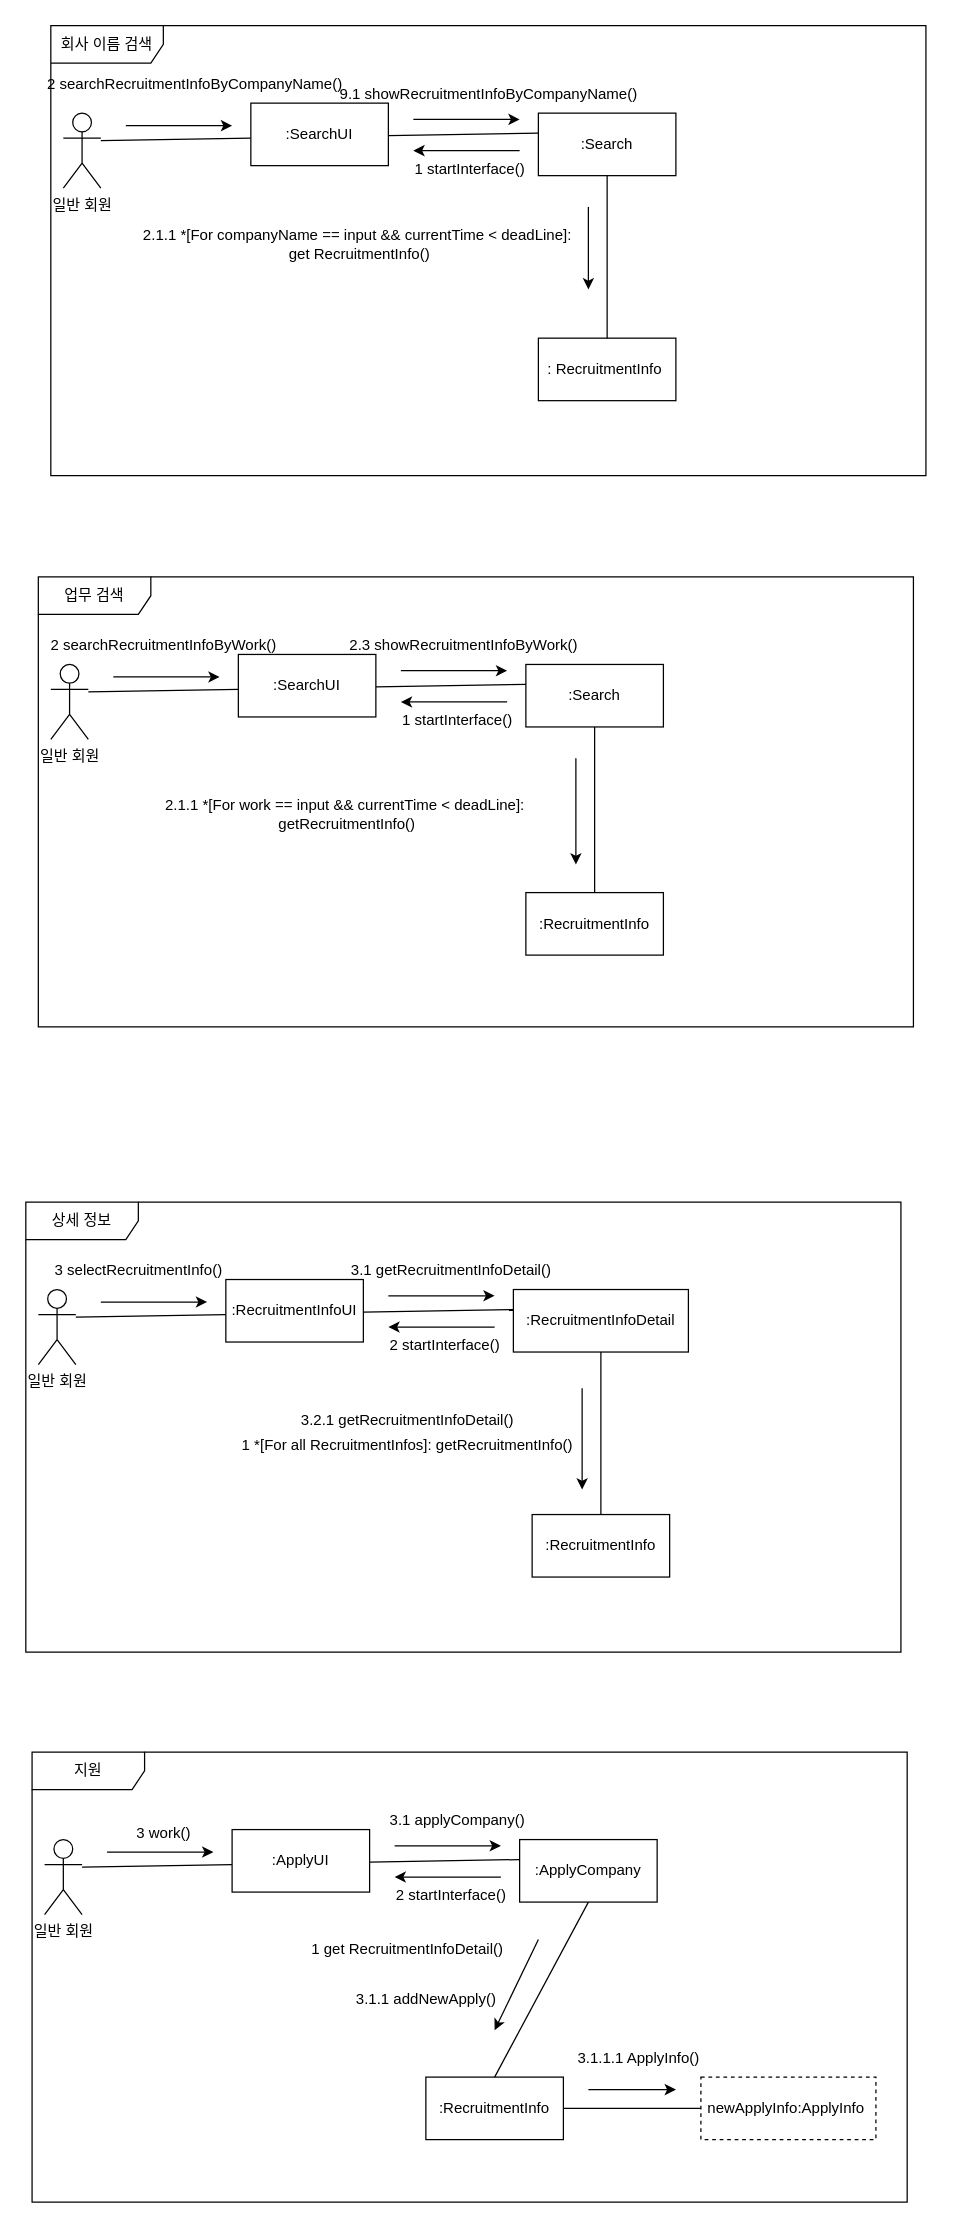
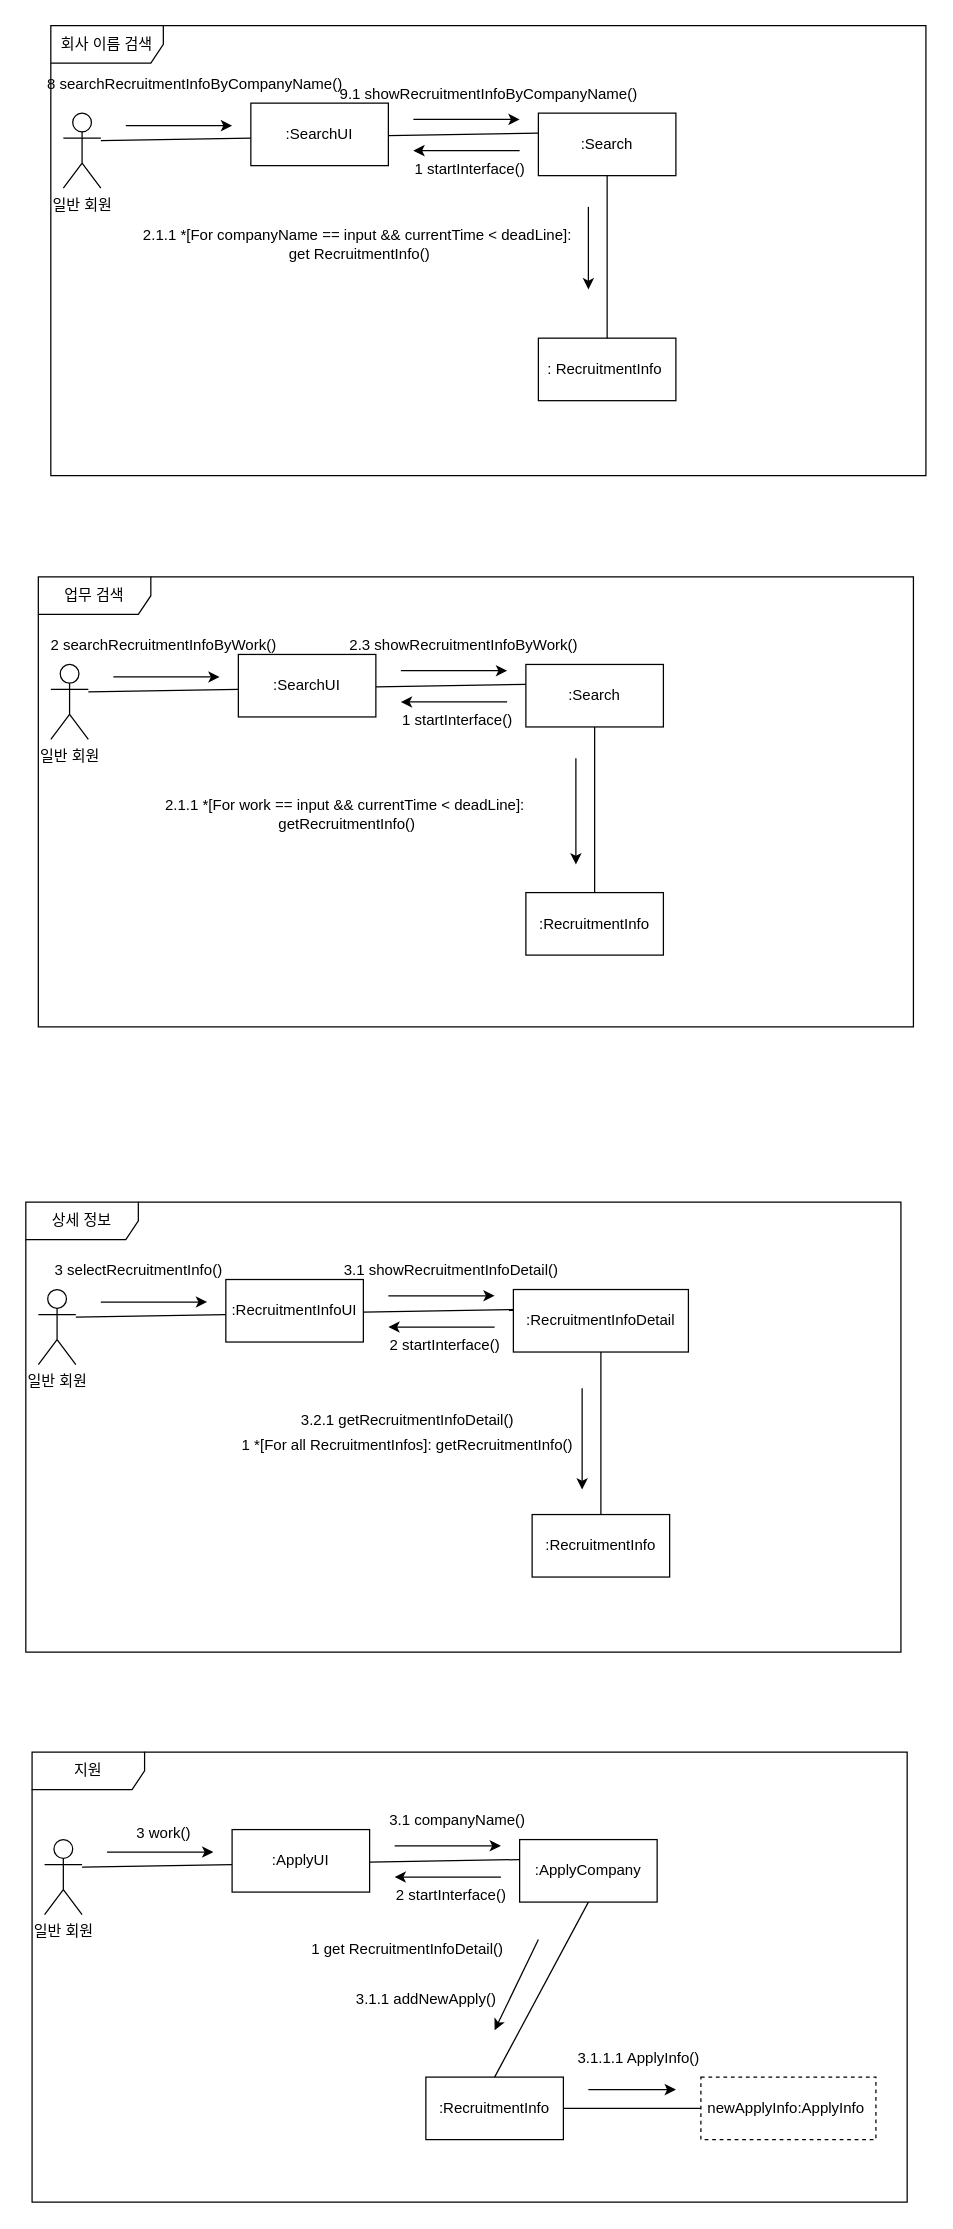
node "2 searchRecruitmentInfoByCompanyName()": label "2 searchRecruitmentInfoByCompanyName()" -> "8 searchRecruitmentInfoByCompanyName()"
node "3.1 getRecruitmentInfoDetail()": label "3.1 getRecruitmentInfoDetail()" -> "3.1 showRecruitmentInfoDetail()"
node "3.1 applyCompany()": label "3.1 applyCompany()" -> "3.1 companyName()"
